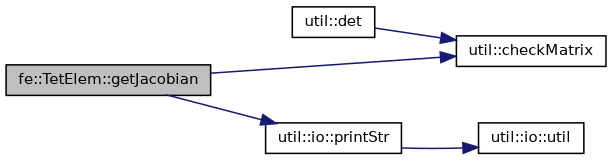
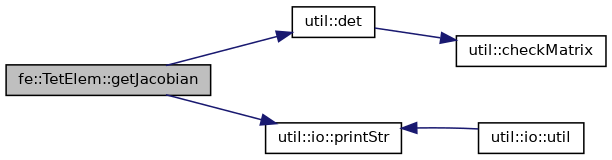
edge "fe::TetElem::getJacobian" -> "util::checkMatrix": now "fe::TetElem::getJacobian" -> "util::det"
edge "util::io::printStr" -> "util::io::util": reversed
